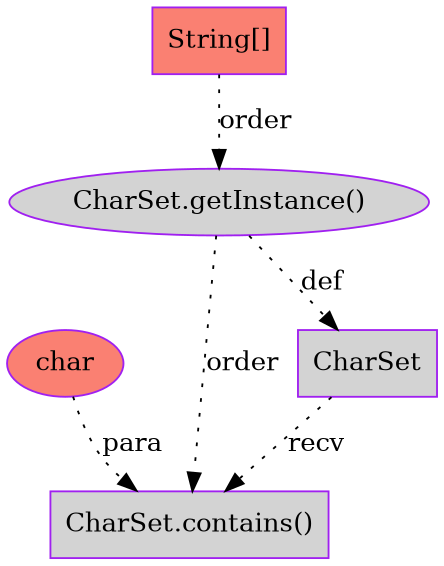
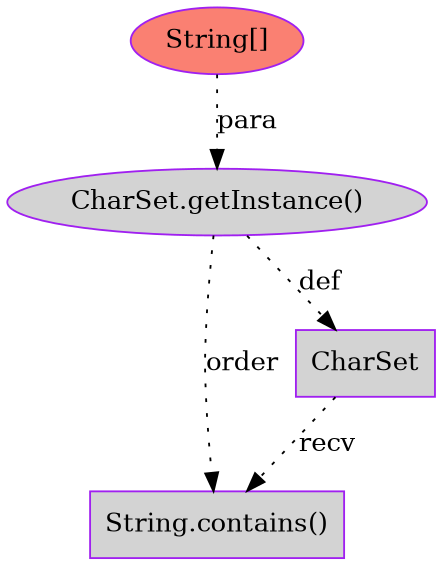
node "String[]": shape box -> ellipse
edge "String[]" -> "CharSet.getInstance()": label "order" -> "para"
node "char": removed
node "CharSet.contains()": label "CharSet.contains()" -> "String.contains()"
